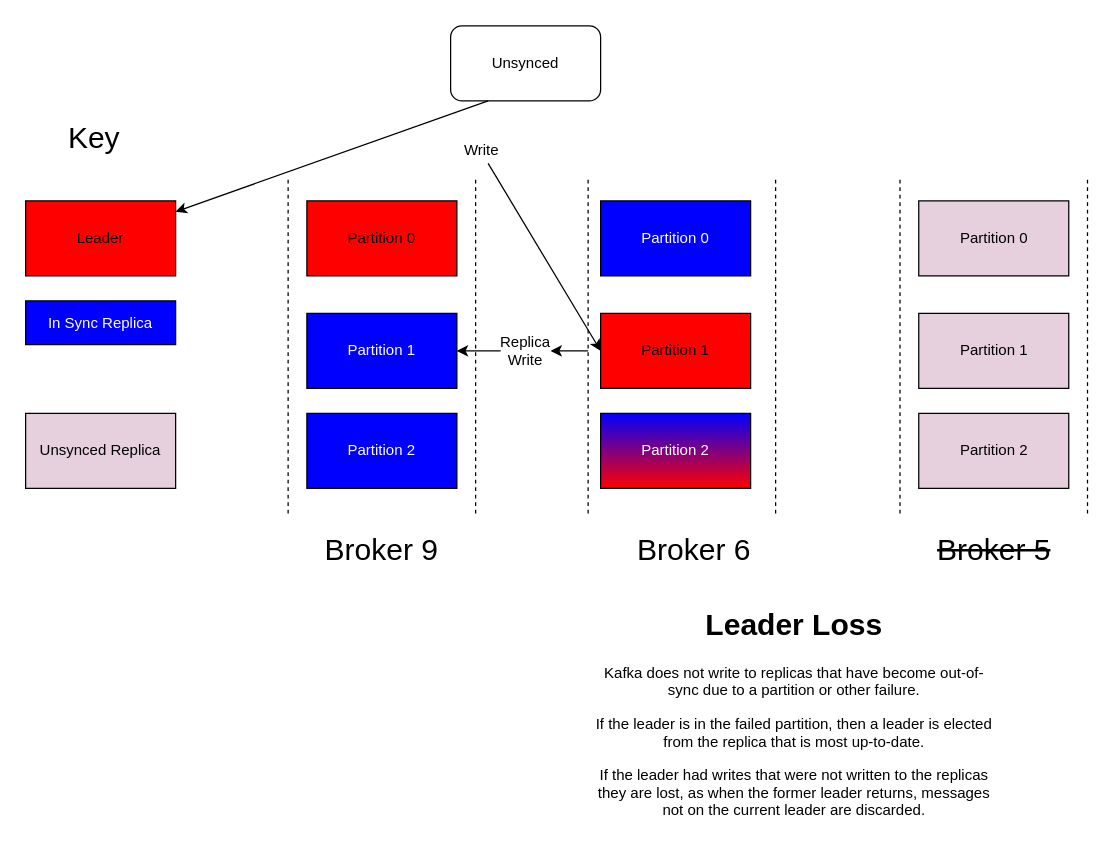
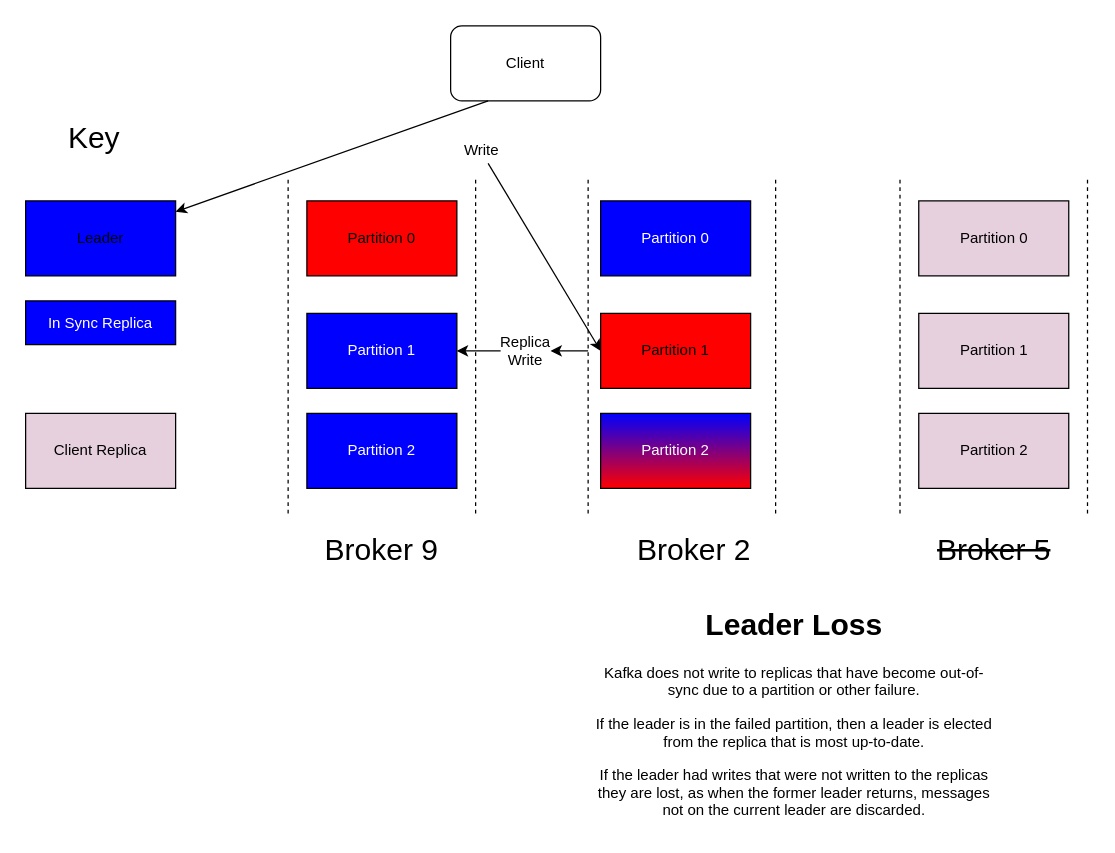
node "Unsynced": label "Unsynced" -> "Client"
node "Leader": fillcolor #ff0000 -> #0000ff
node "Unsynced Replica": label "Unsynced Replica" -> "Client Replica"
node "Broker 6": label "Broker 6" -> "Broker 2"
